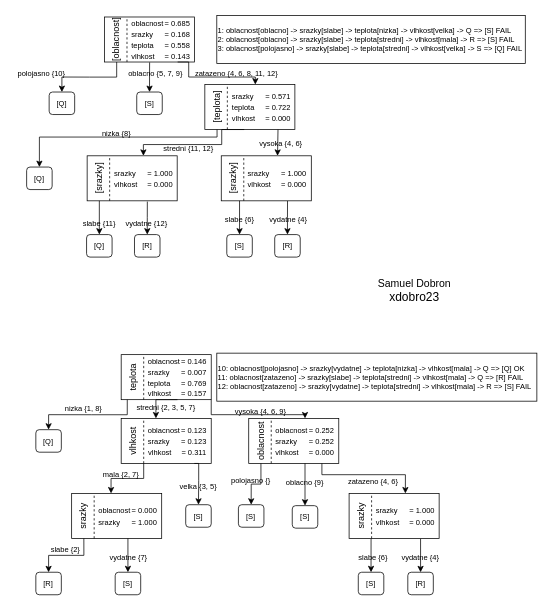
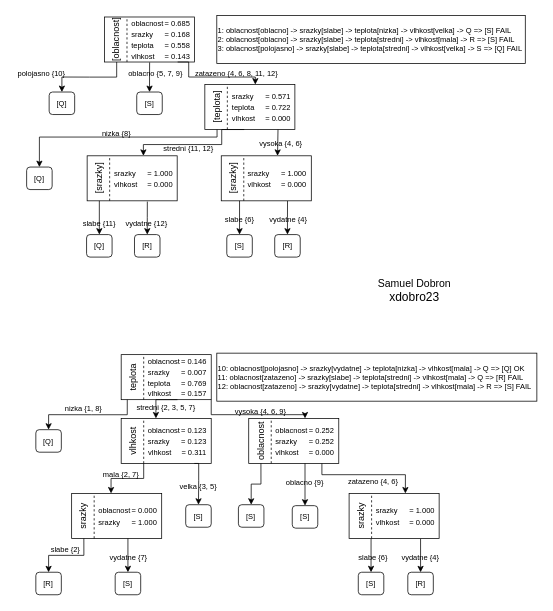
node "polojasno {}": removed
